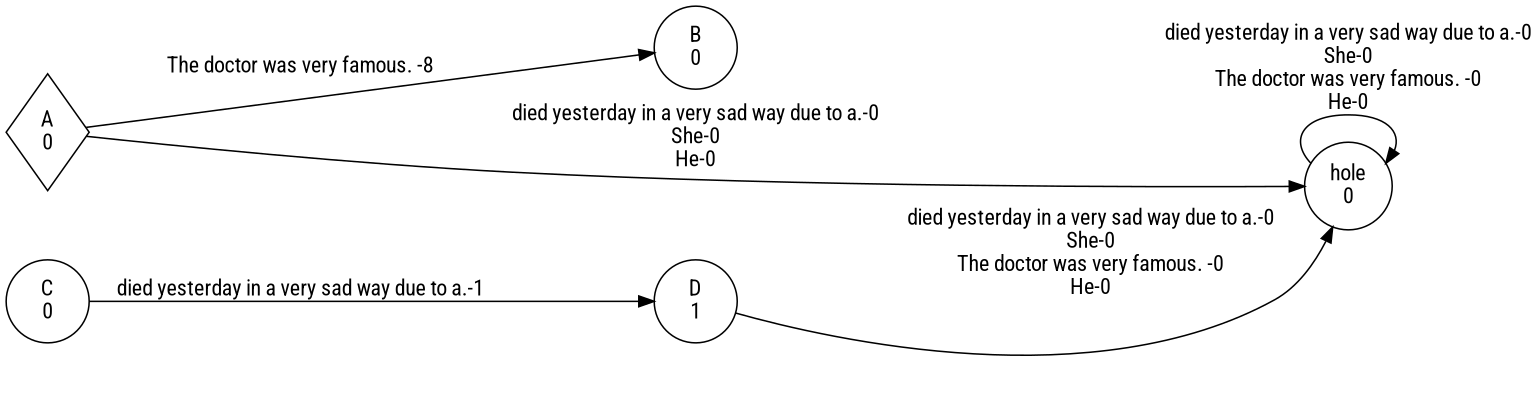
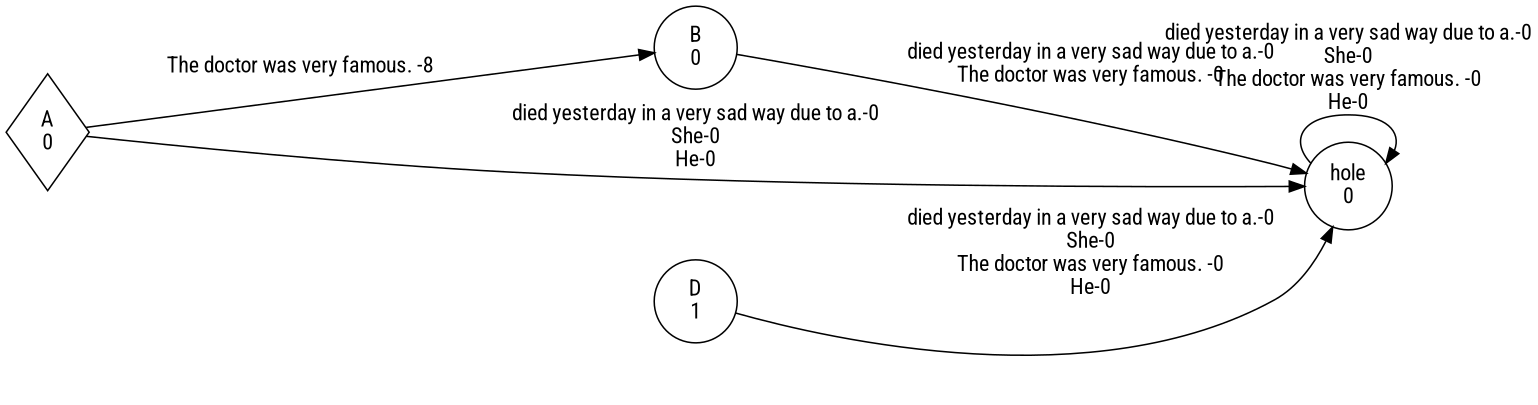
edge "B 0" -> "hole 0": added, label "died yesterday in a very sad way due to a.-0 The doctor was very famous. -0"
node "C 0": removed
